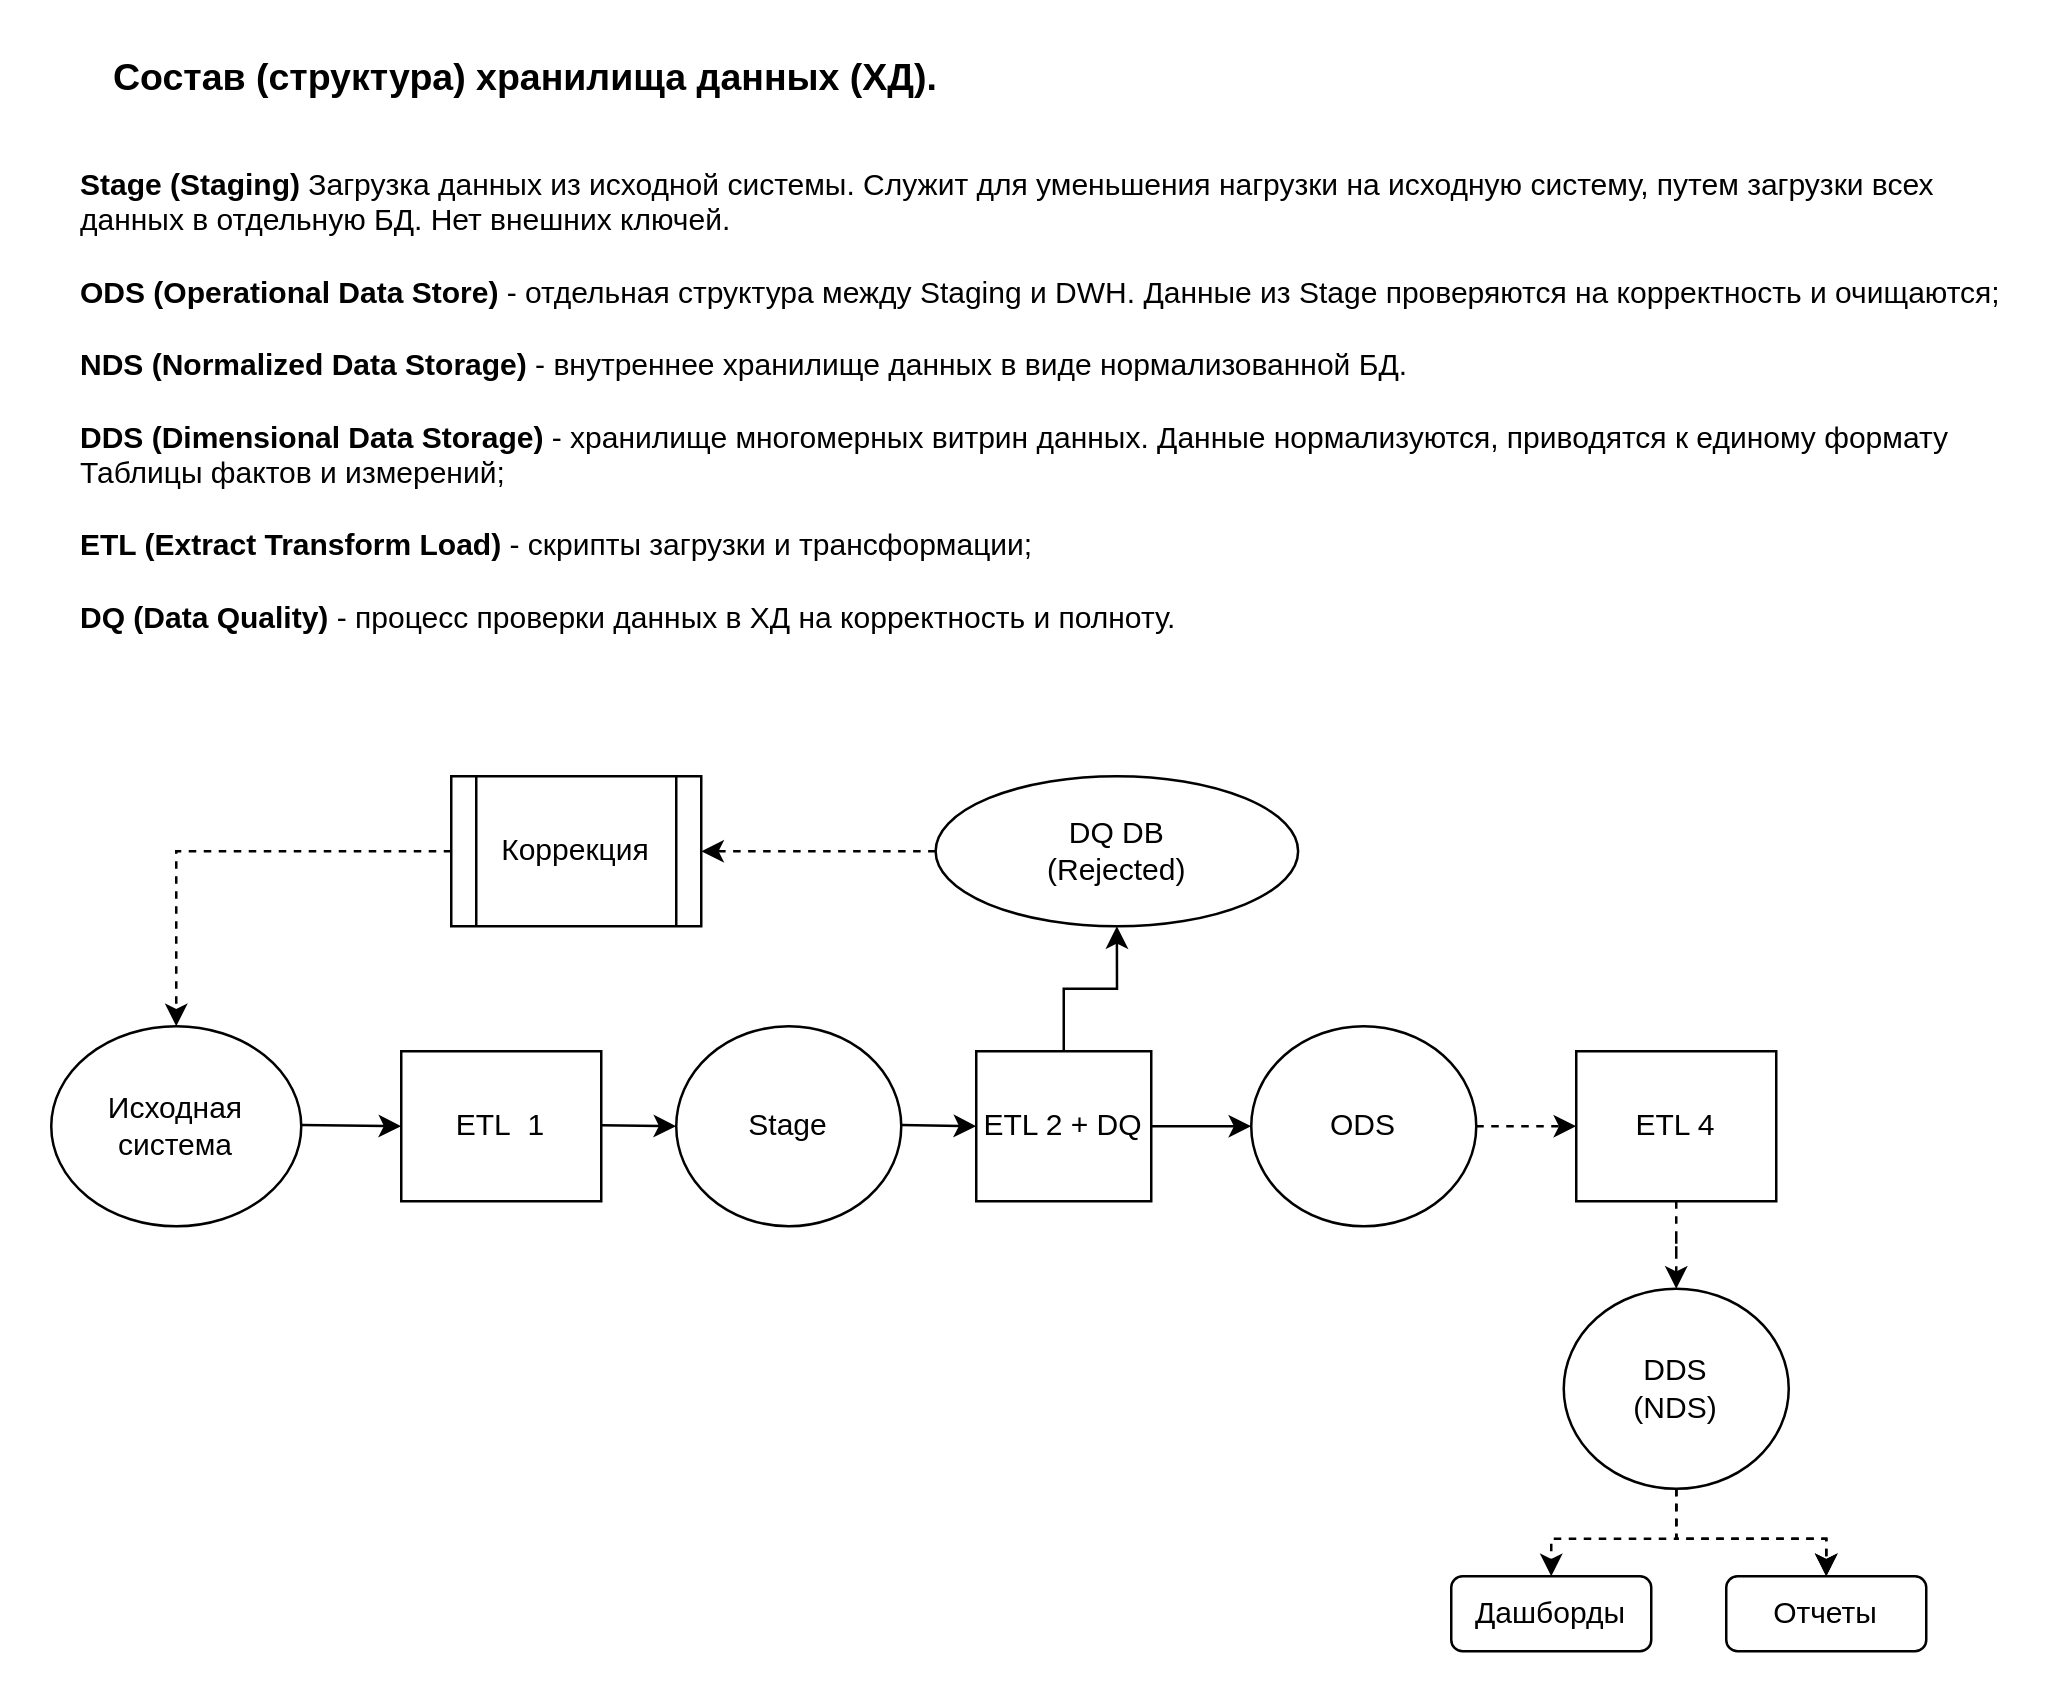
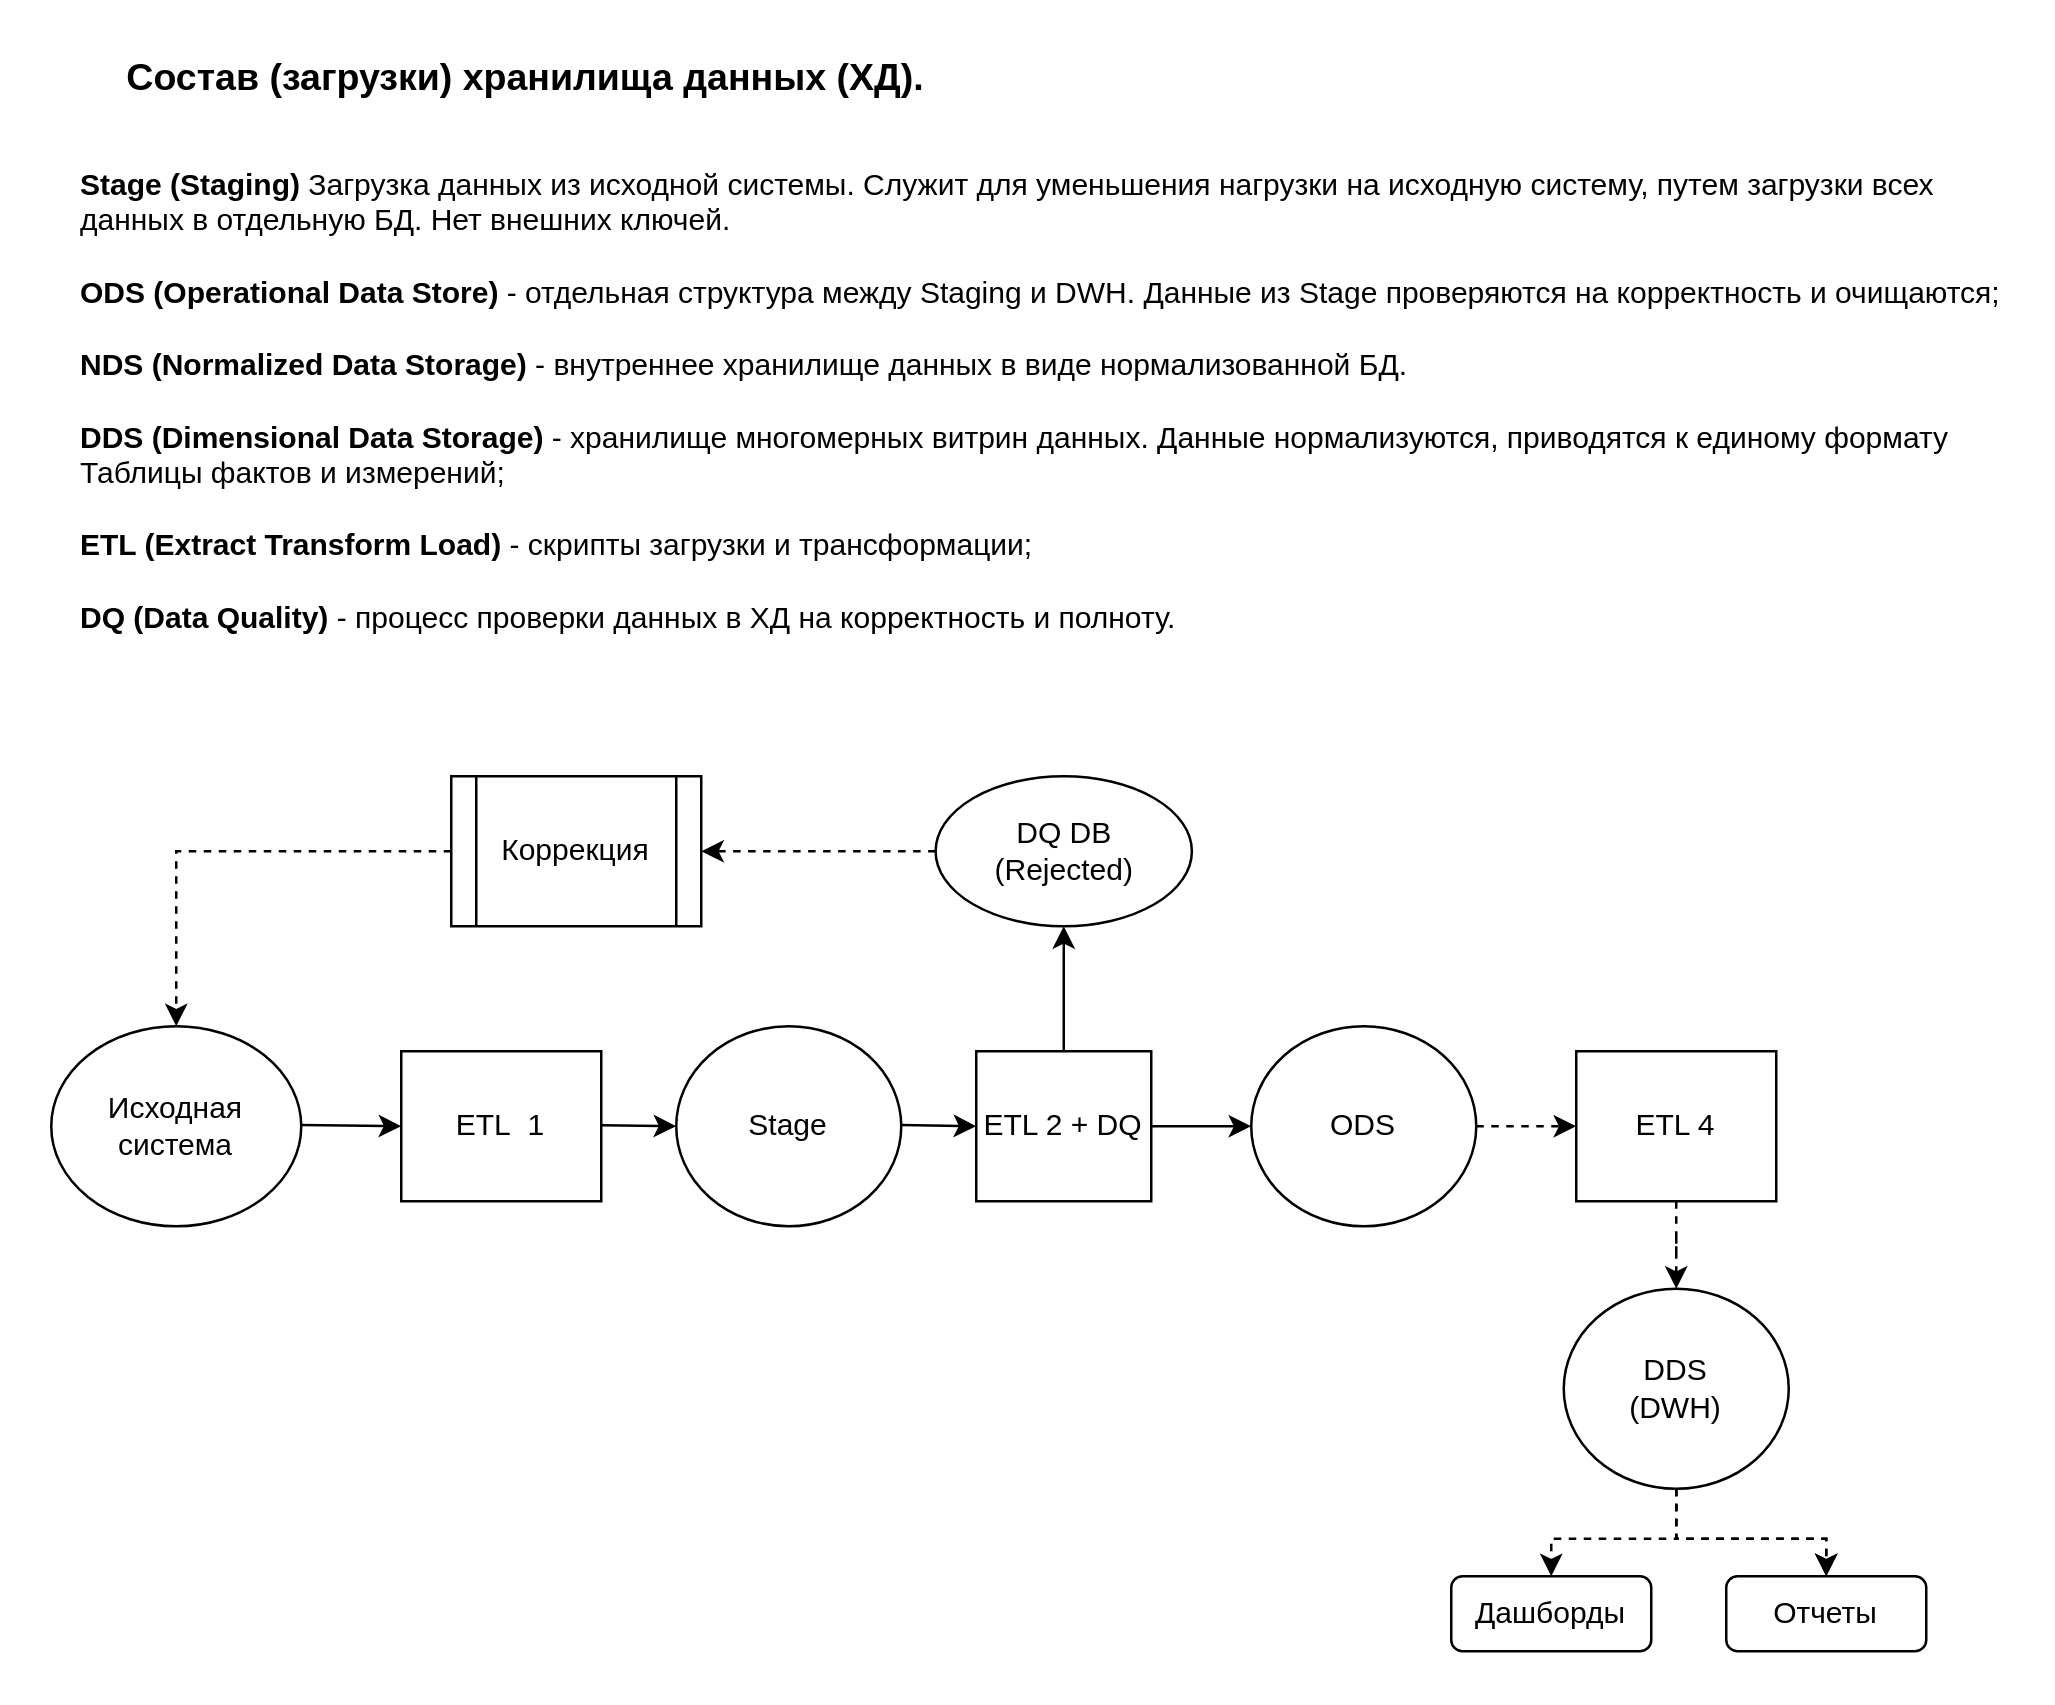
node "Состав (структура) хранилища данных (ХД).": label "Состав (структура) хранилища данных (ХД)." -> "Состав (загрузки) хранилища данных (ХД)."
node "DQ DB (Rejected)": size 363x150 -> 256x150
node "DDS (NDS)": label "DDS (NDS)" -> "DDS (DWH)"
